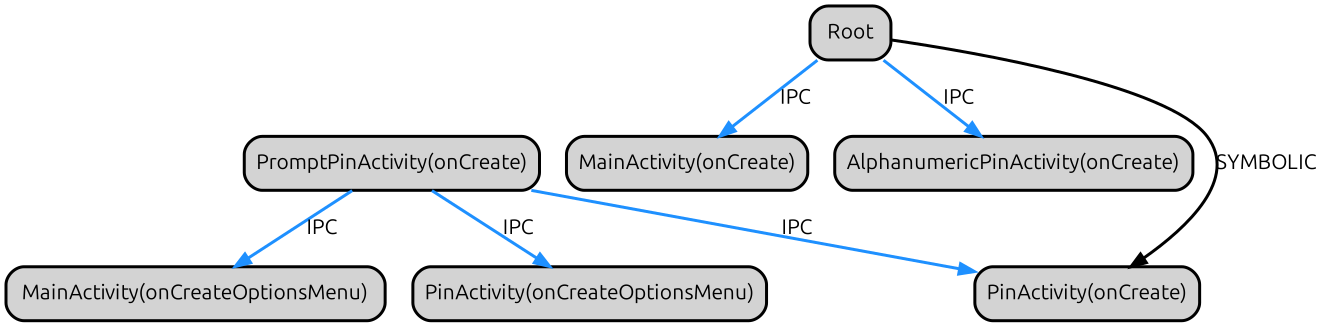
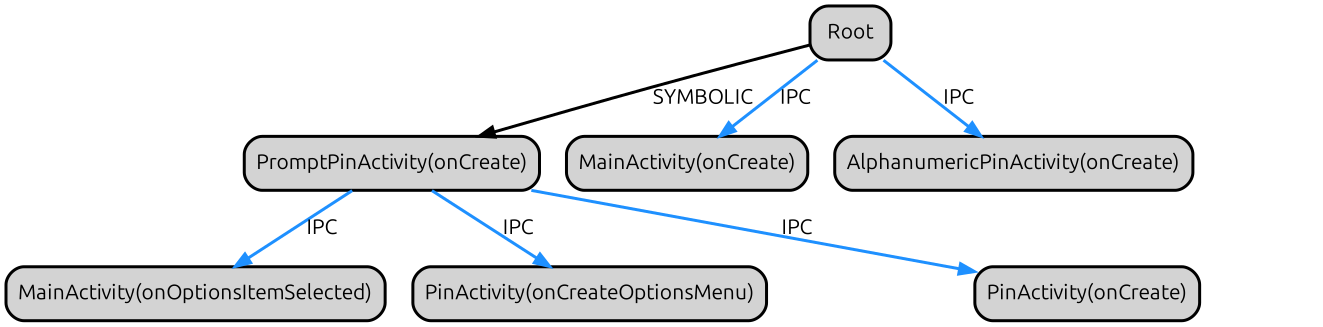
edge "Root" -> "PinActivity(onCreate)": now "Root" -> "PromptPinActivity(onCreate)"
node "MainActivity(onCreateOptionsMenu)": label "MainActivity(onCreateOptionsMenu)" -> "MainActivity(onOptionsItemSelected)"
